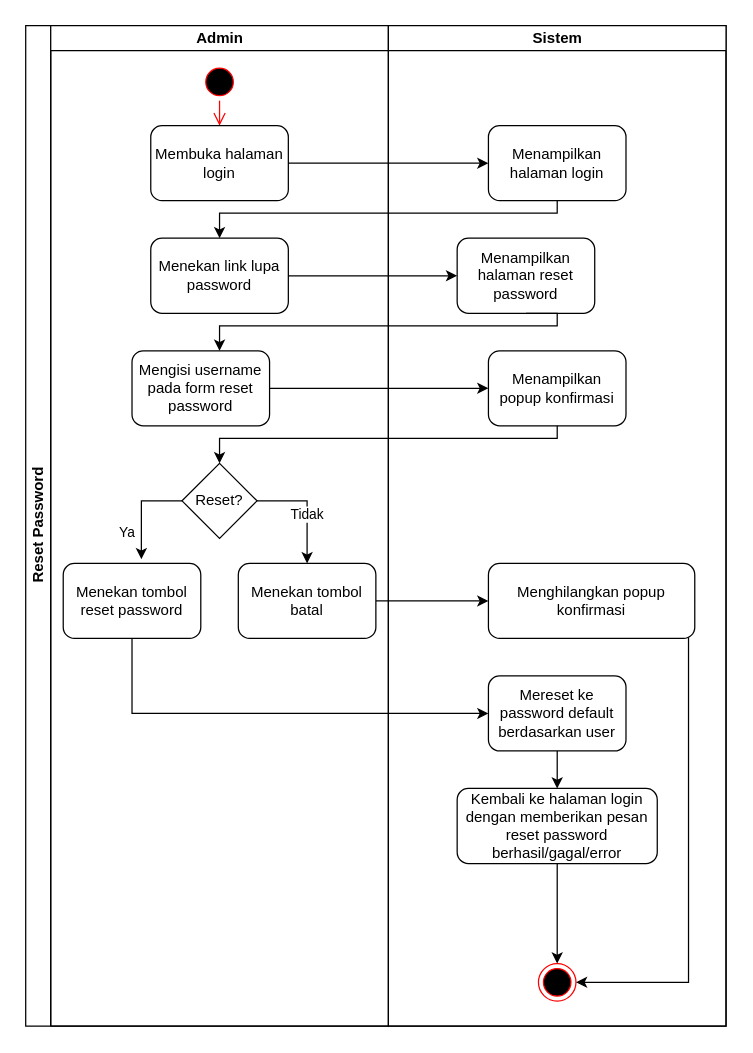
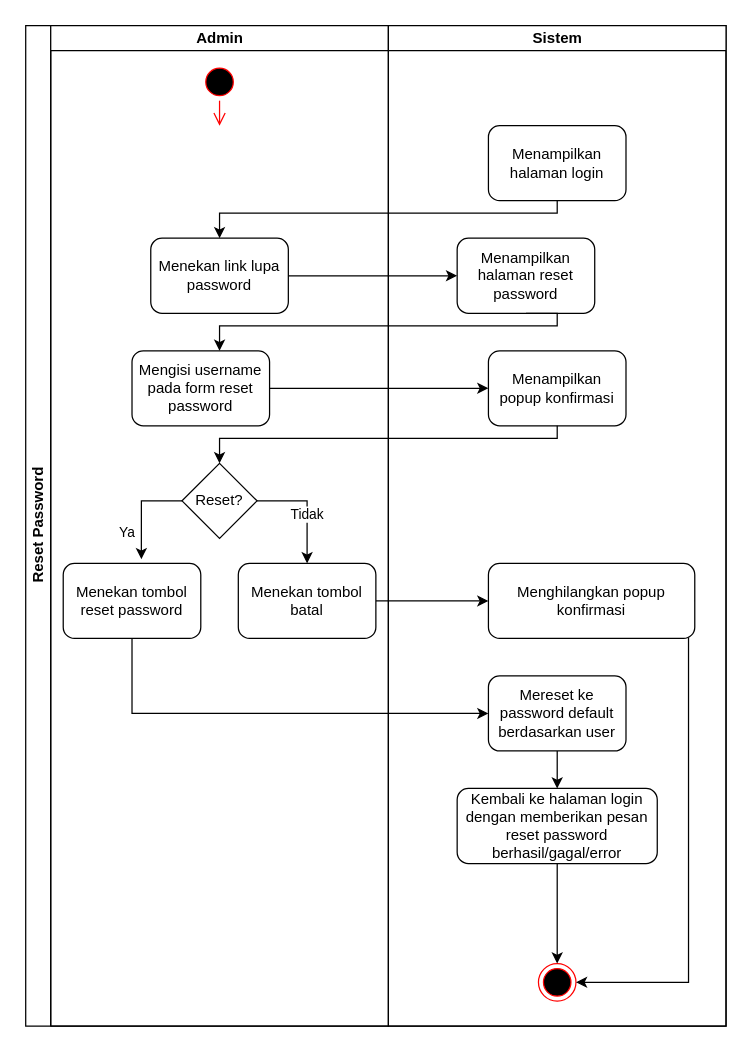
node "Membuka halaman login": removed
edge "Membuka halaman login" -> "Menampilkan halaman login": removed
